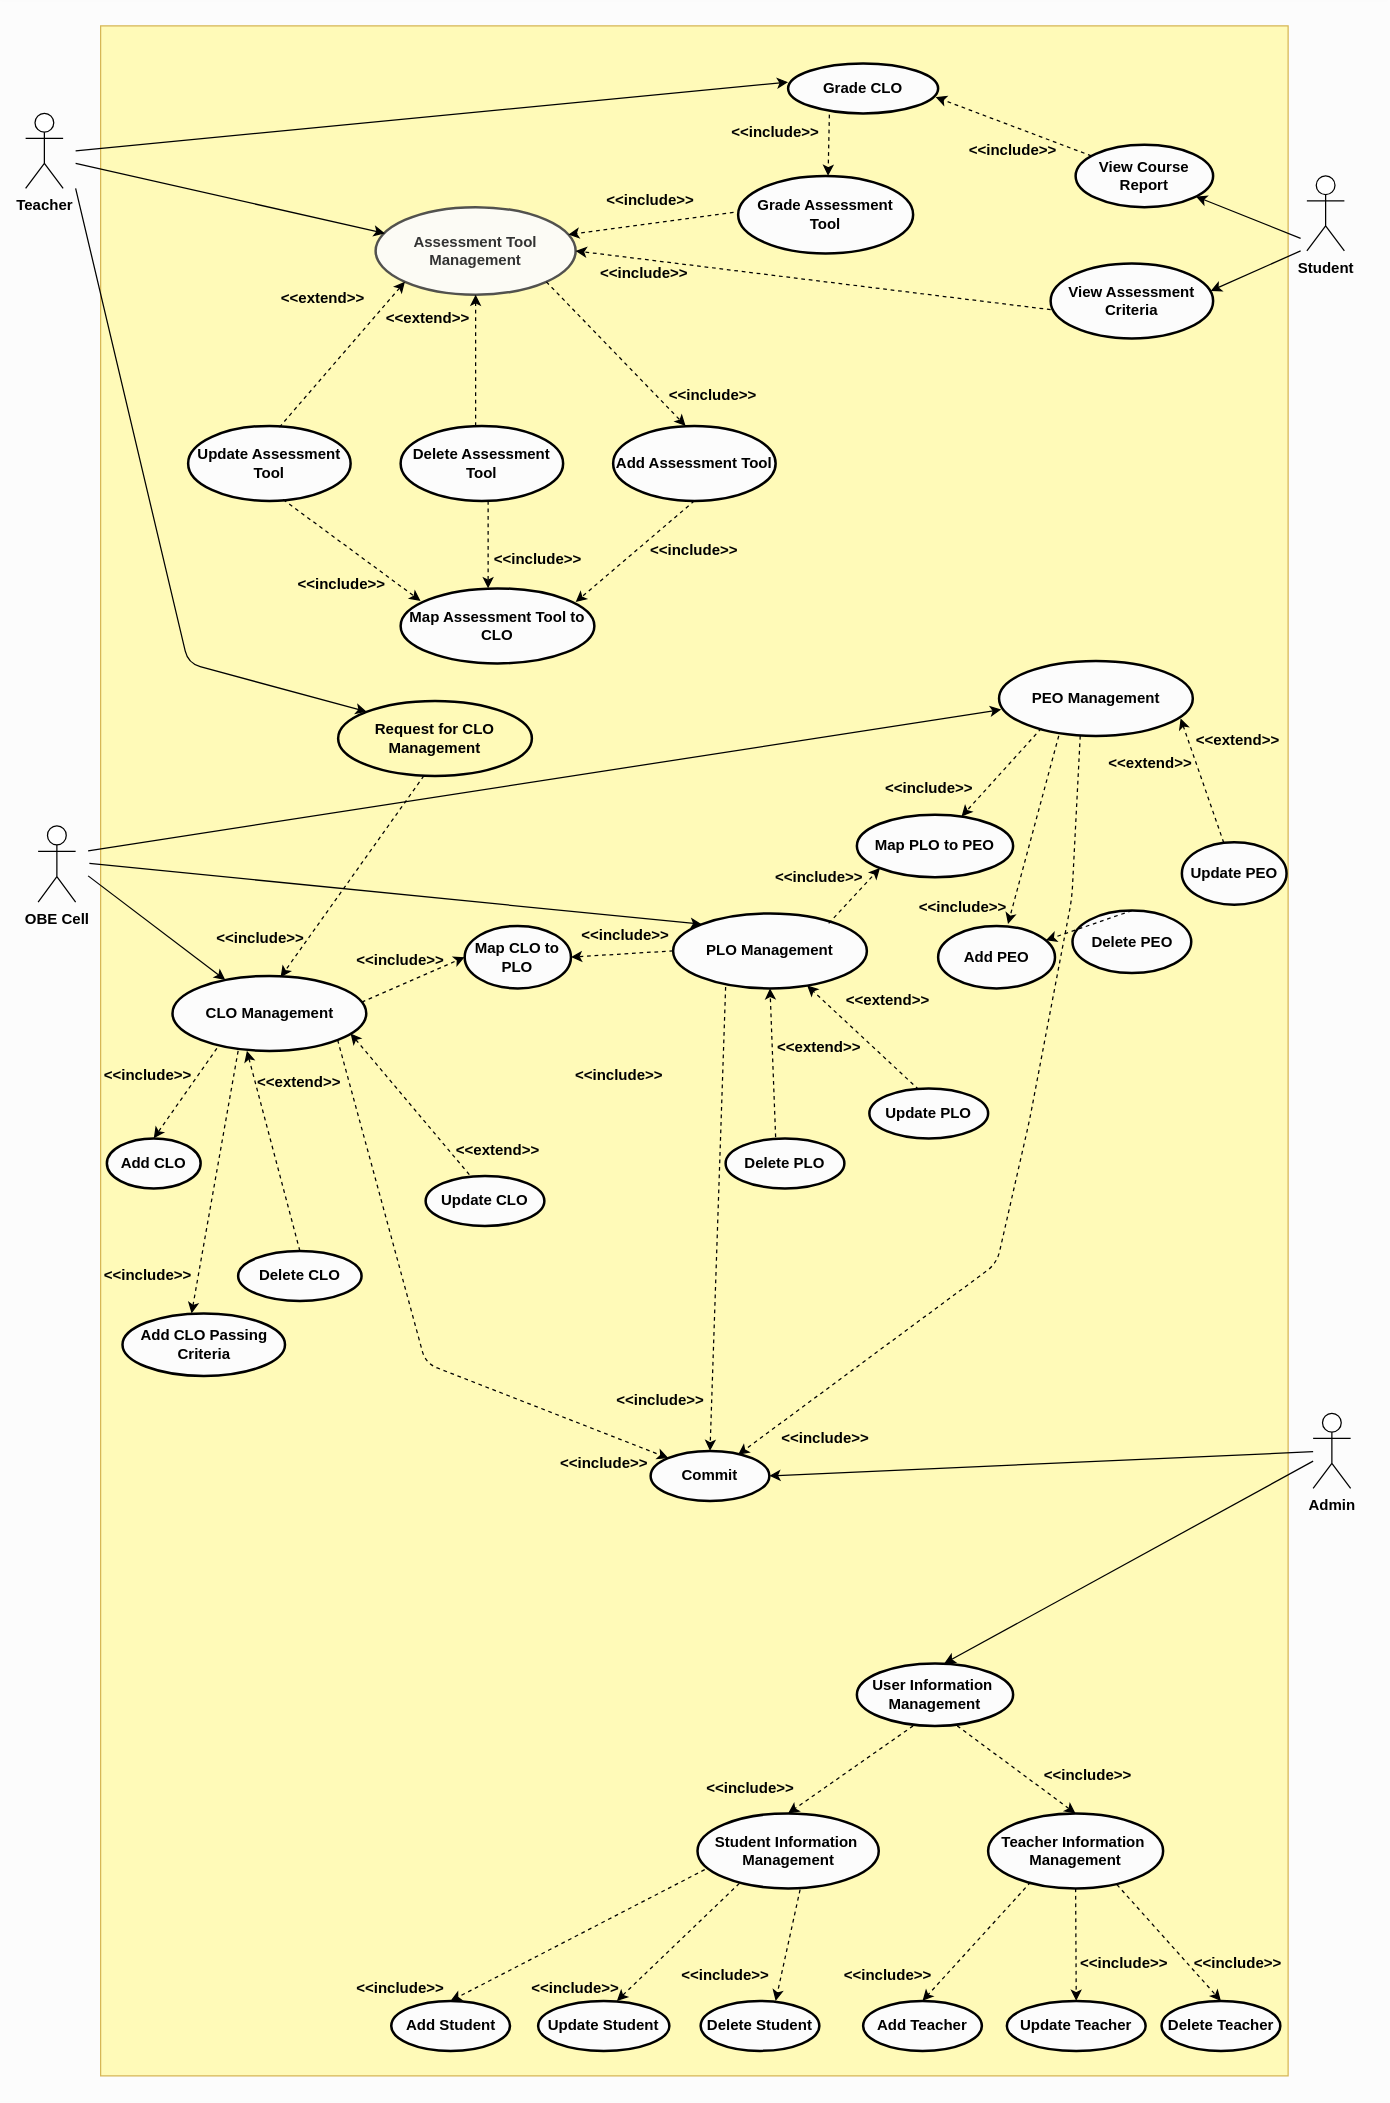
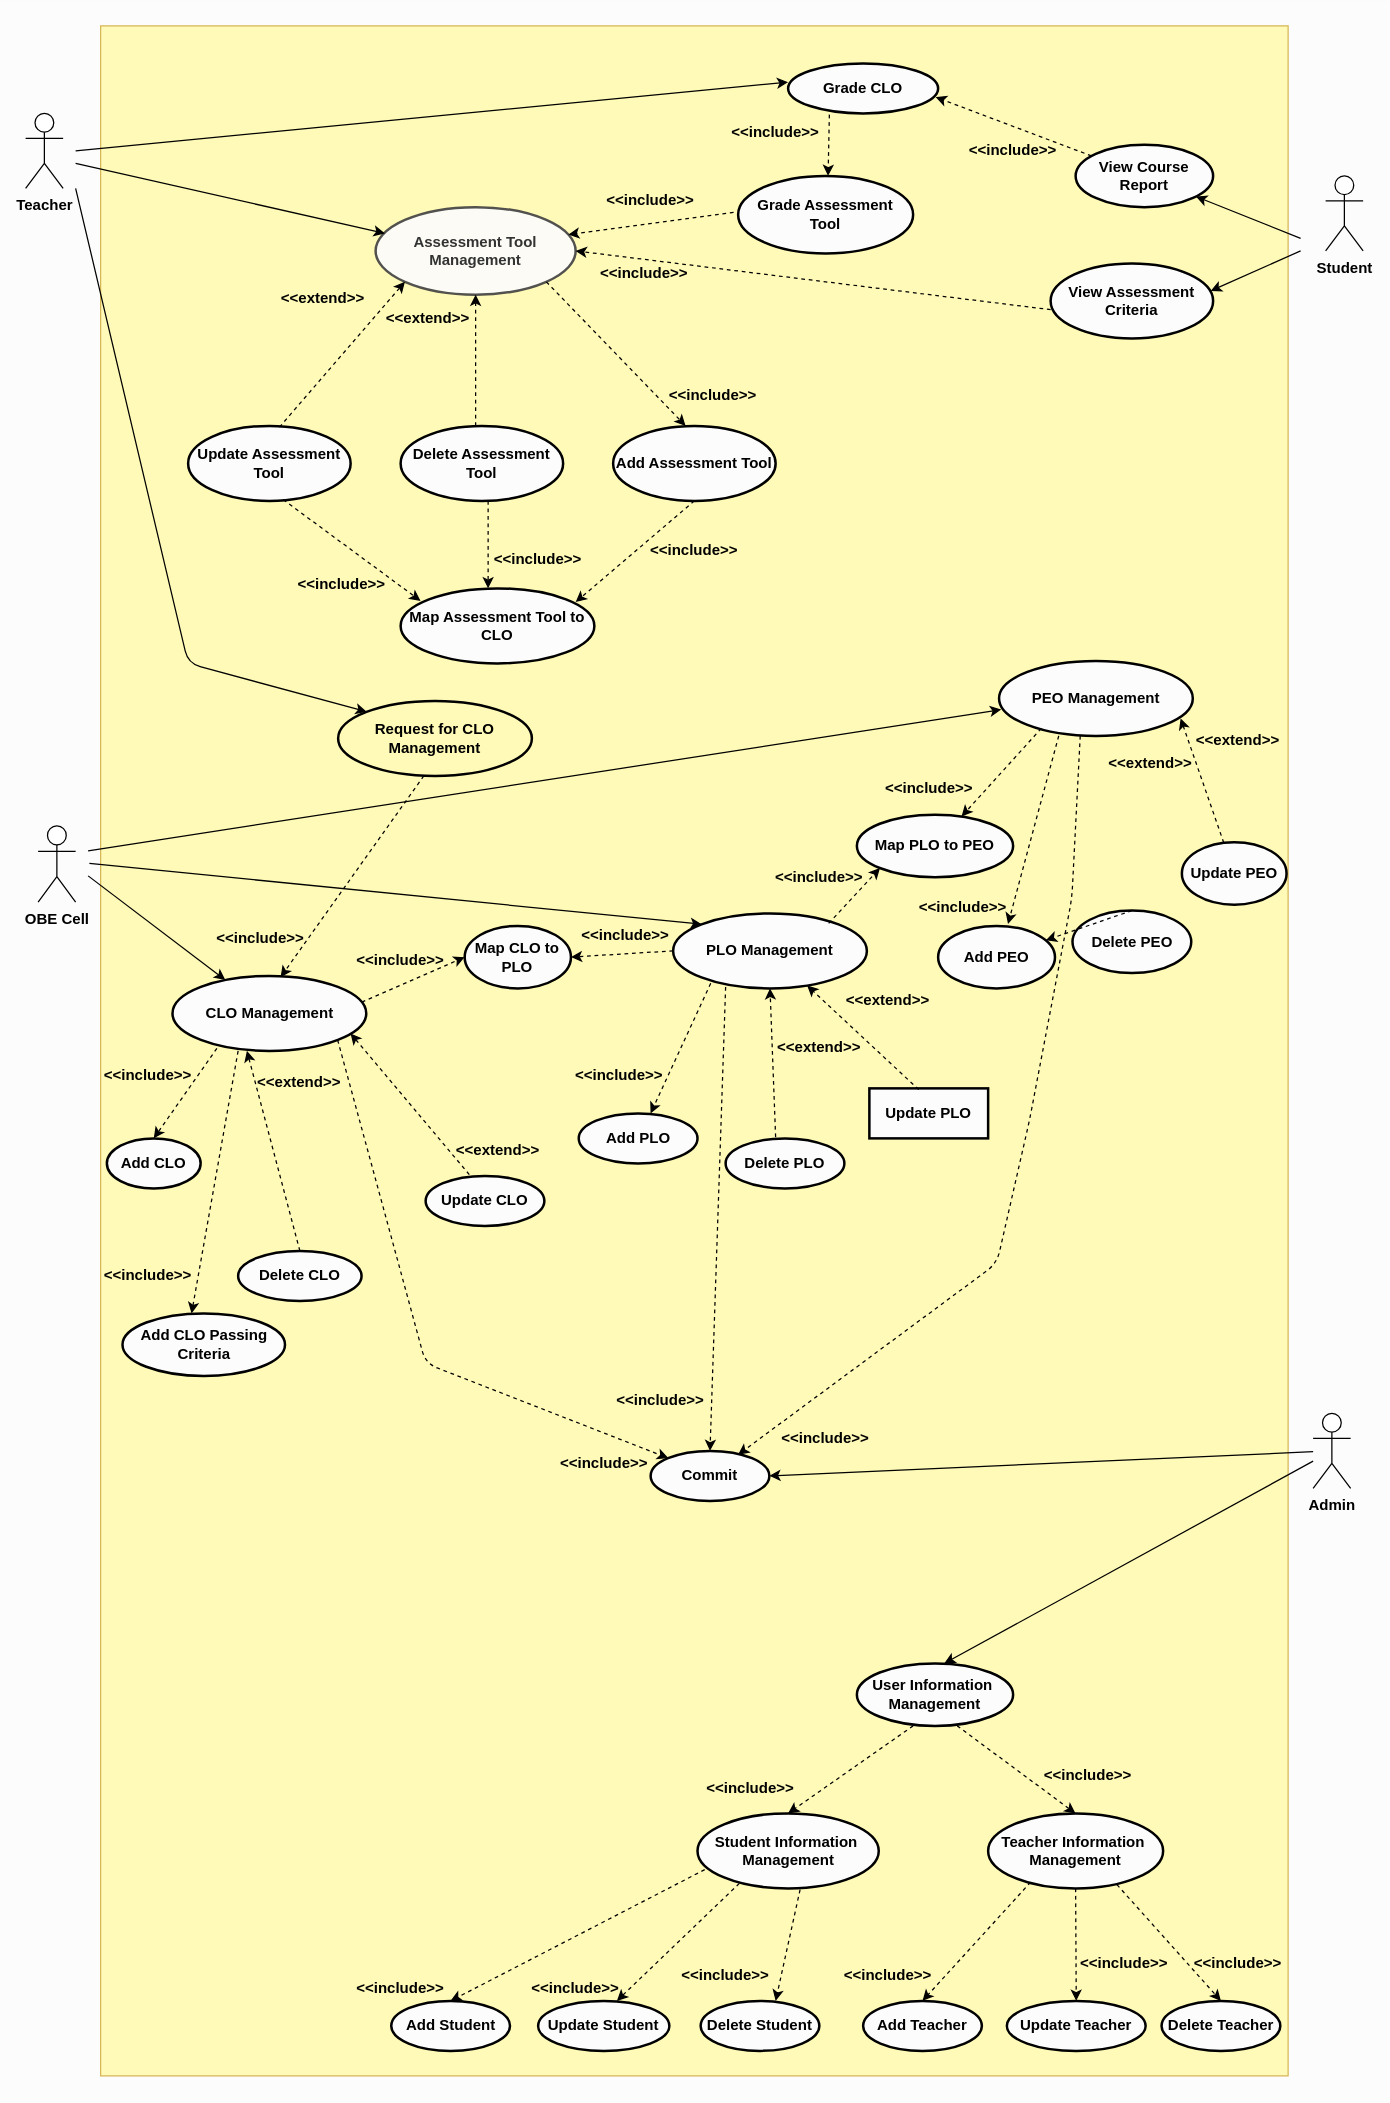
node "Student": moved (1326, 213) -> (1344, 213)
edge "PLO Management" -> "Add PLO": added
node "Update PLO": shape ellipse -> rectangle
node "Add PLO": added
